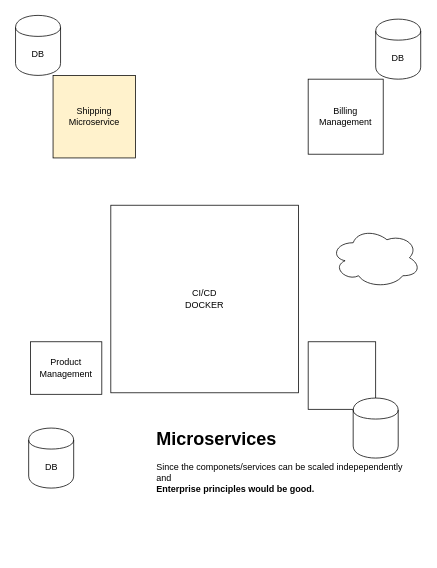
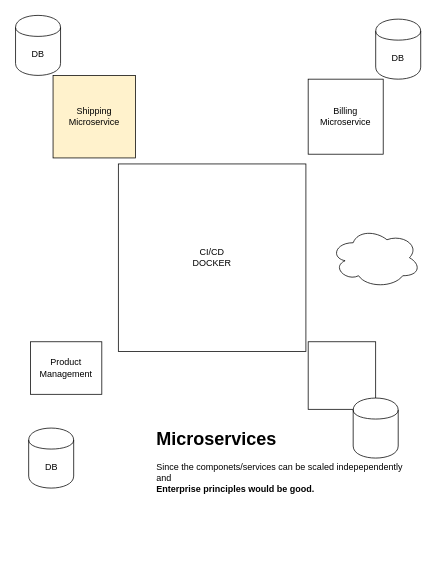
node "Billing Management": label "Billing Management" -> "Billing Microservice"
node "CI/CD DOCKER": moved (204, 299) -> (212, 258)
